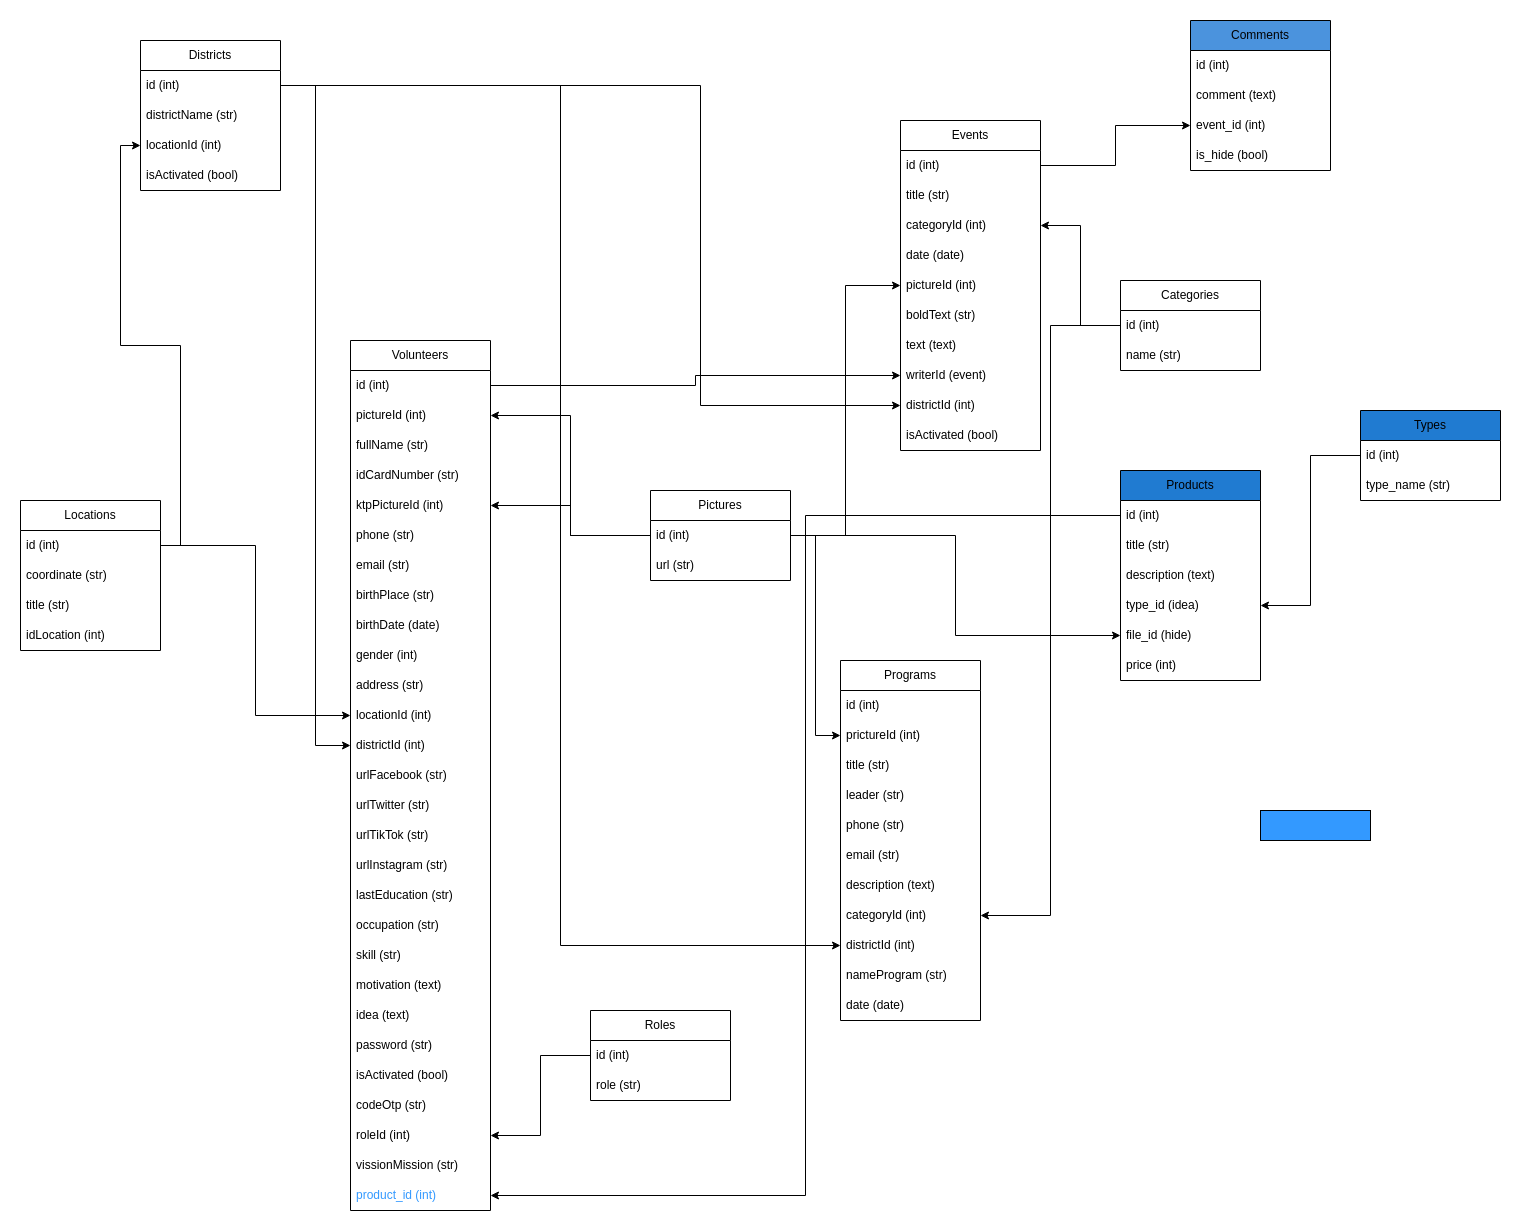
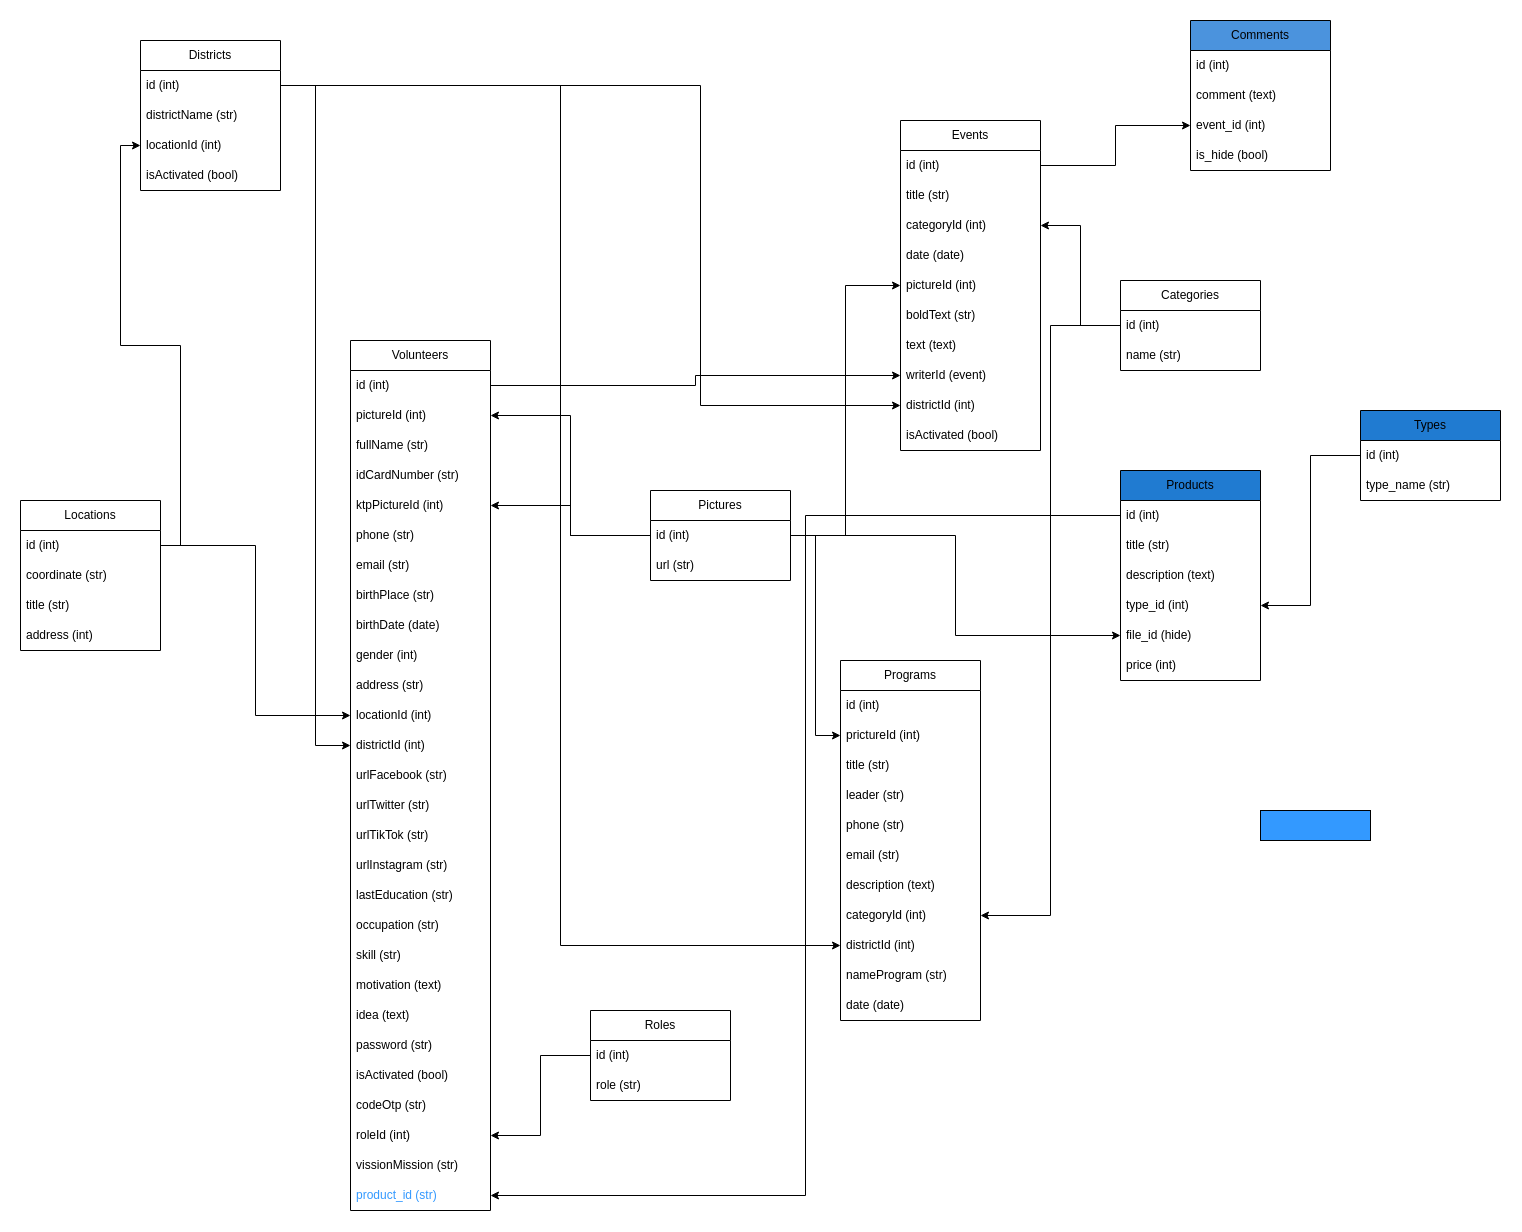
node "type_id (idea)": label "type_id (idea)" -> "type_id (int)"
node "idLocation (int)": label "idLocation (int)" -> "address (int)"
node "product_id (int)": label "product_id (int)" -> "product_id (str)"
